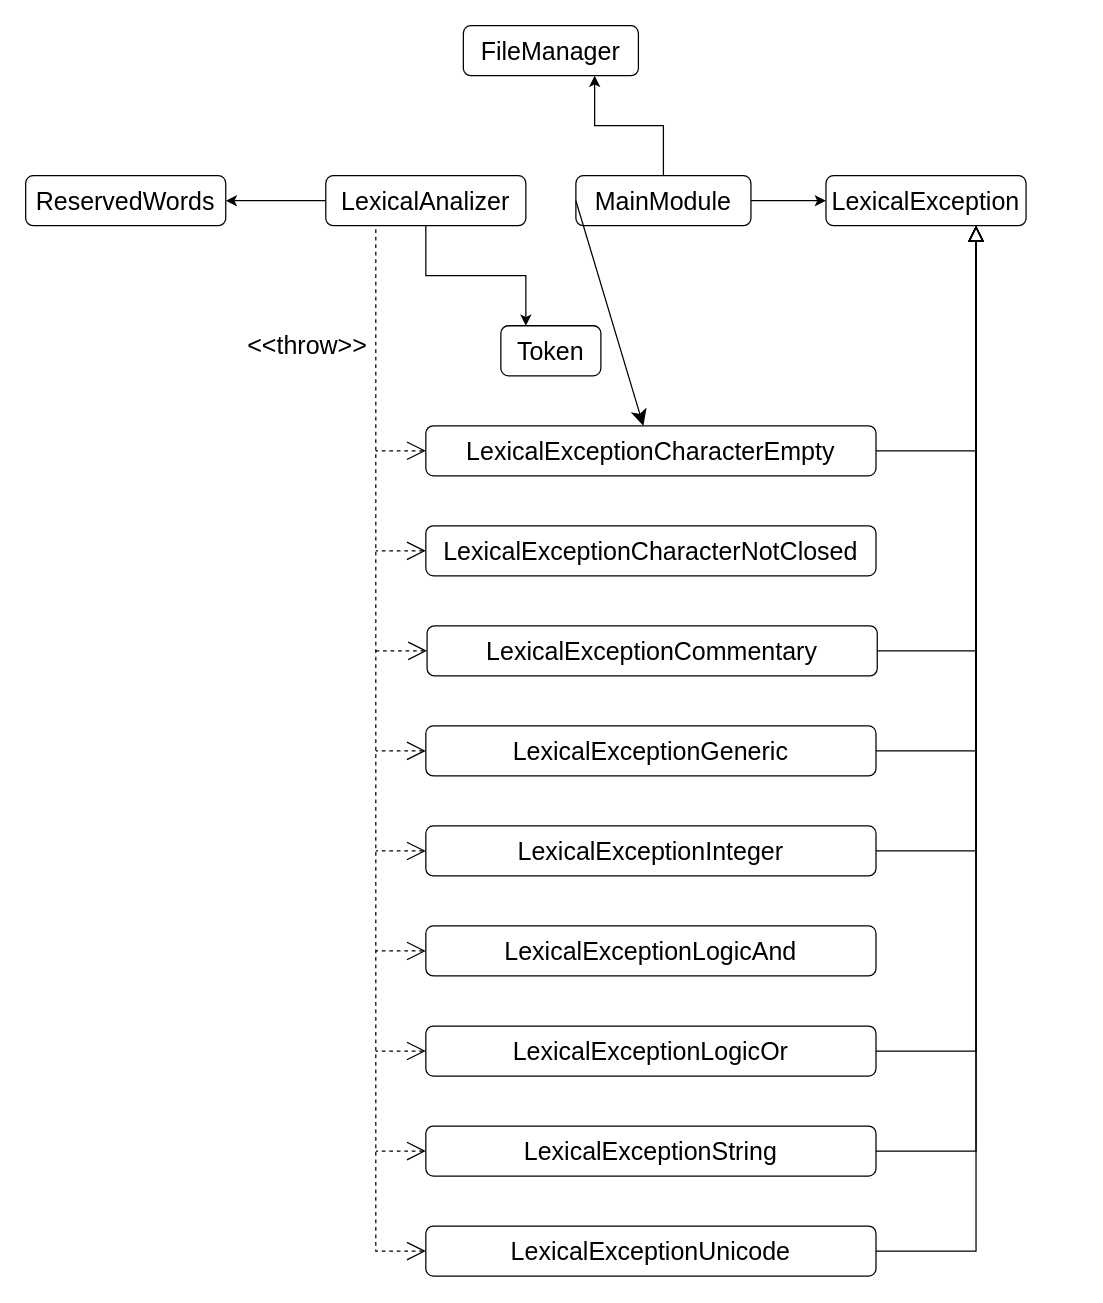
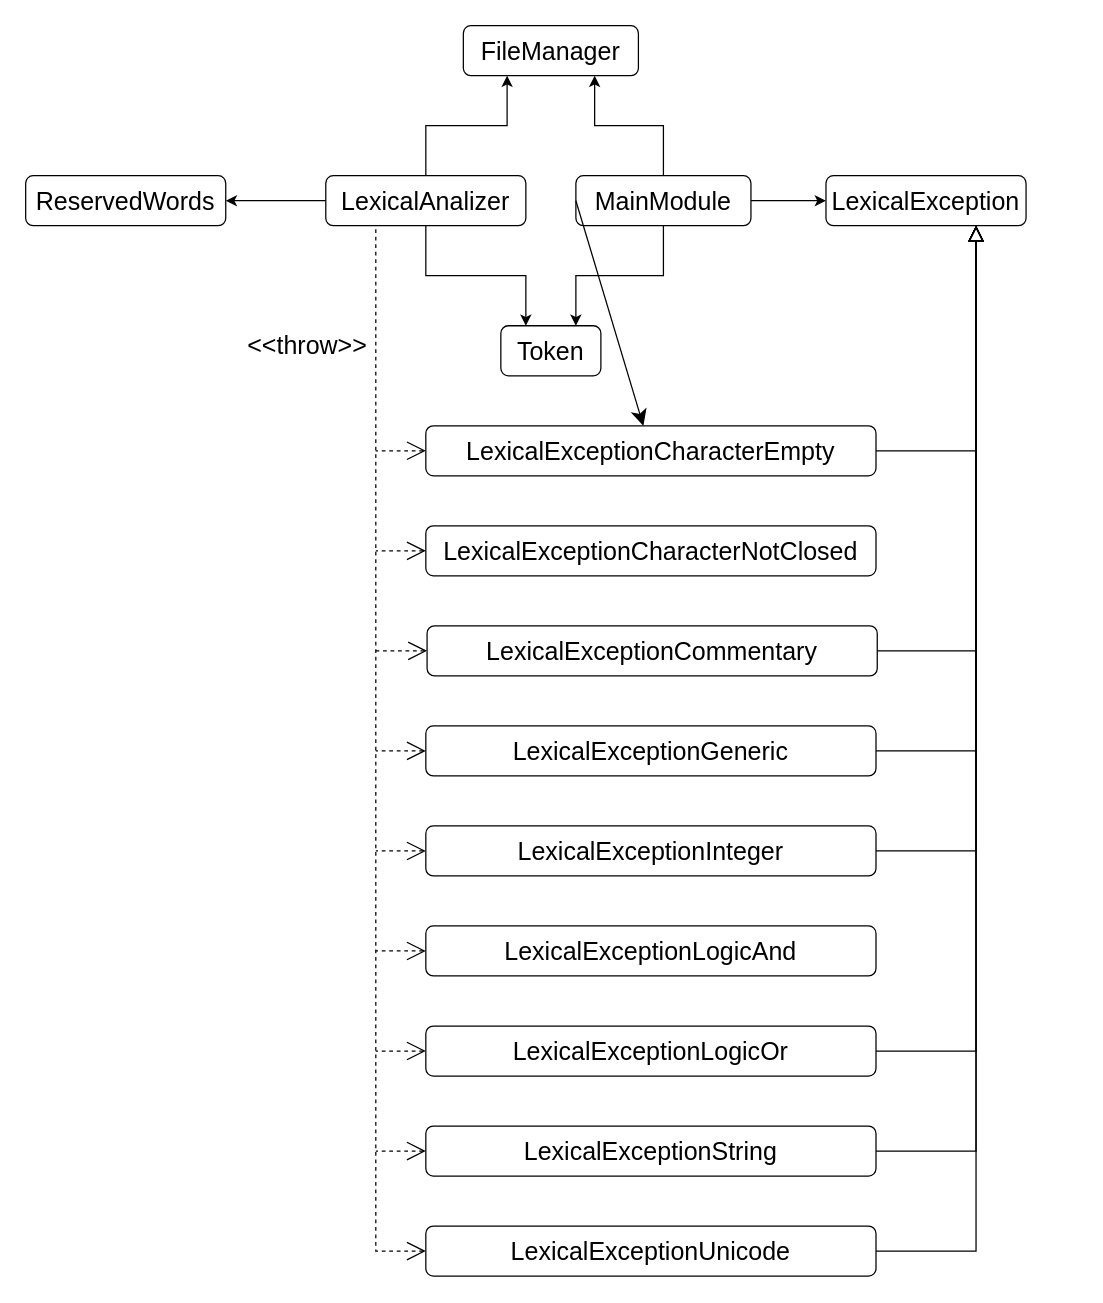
edge "LexicalAnalizer" -> "FileManager": added
edge "MainModule" -> "Token": added
